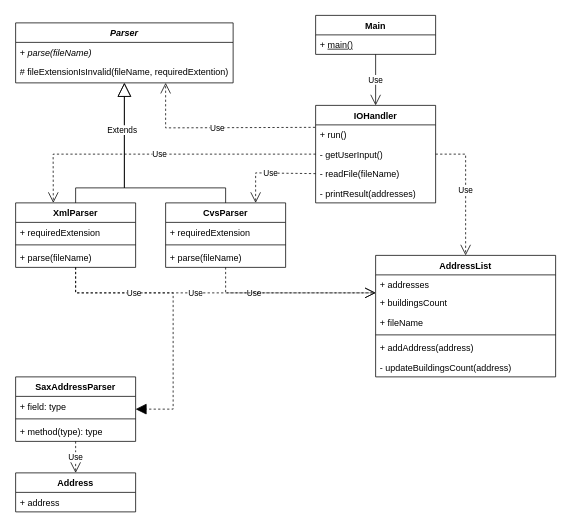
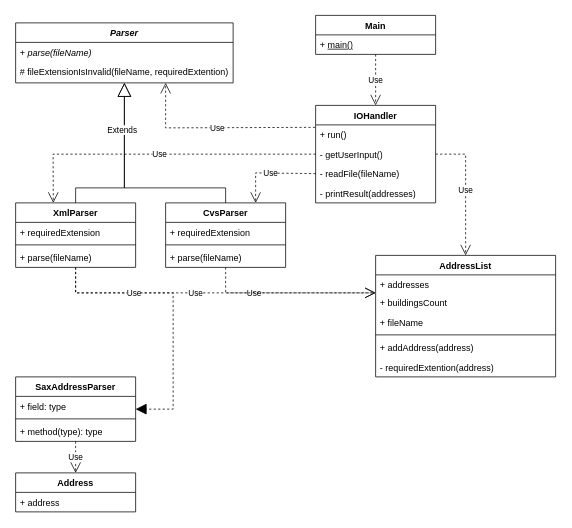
edge "Main" -> "IOHandler": style solid -> dashed
node "- updateBuildingsCount(address)": label "- updateBuildingsCount(address)" -> "- requiredExtention(address)"
